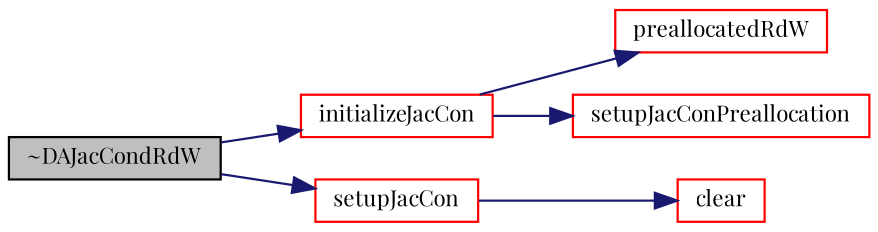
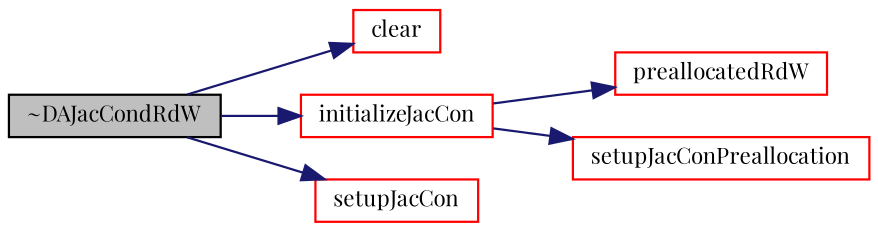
edge "setupJacCon" -> "clear": now "~DAJacCondRdW" -> "clear"
